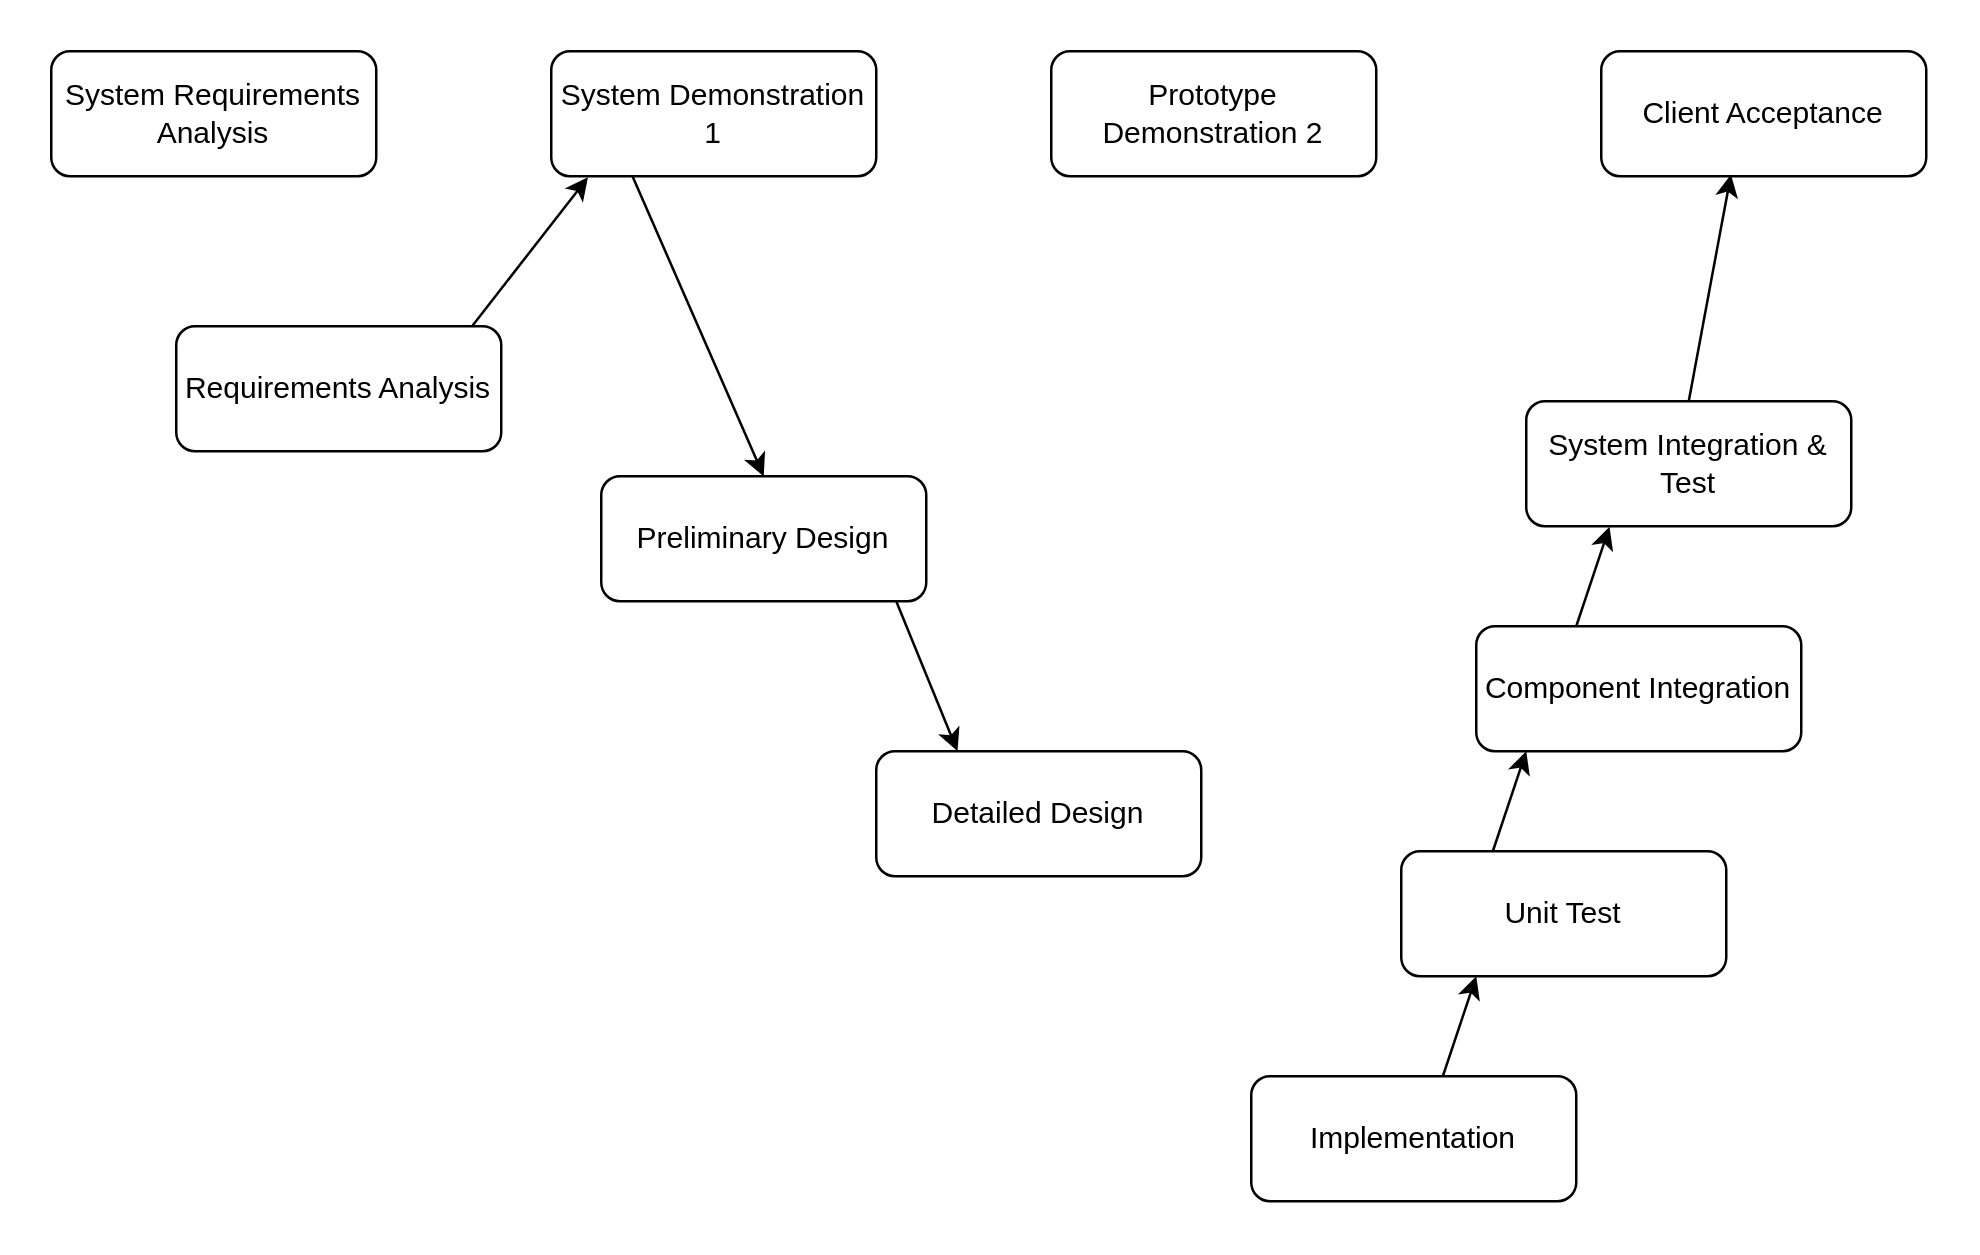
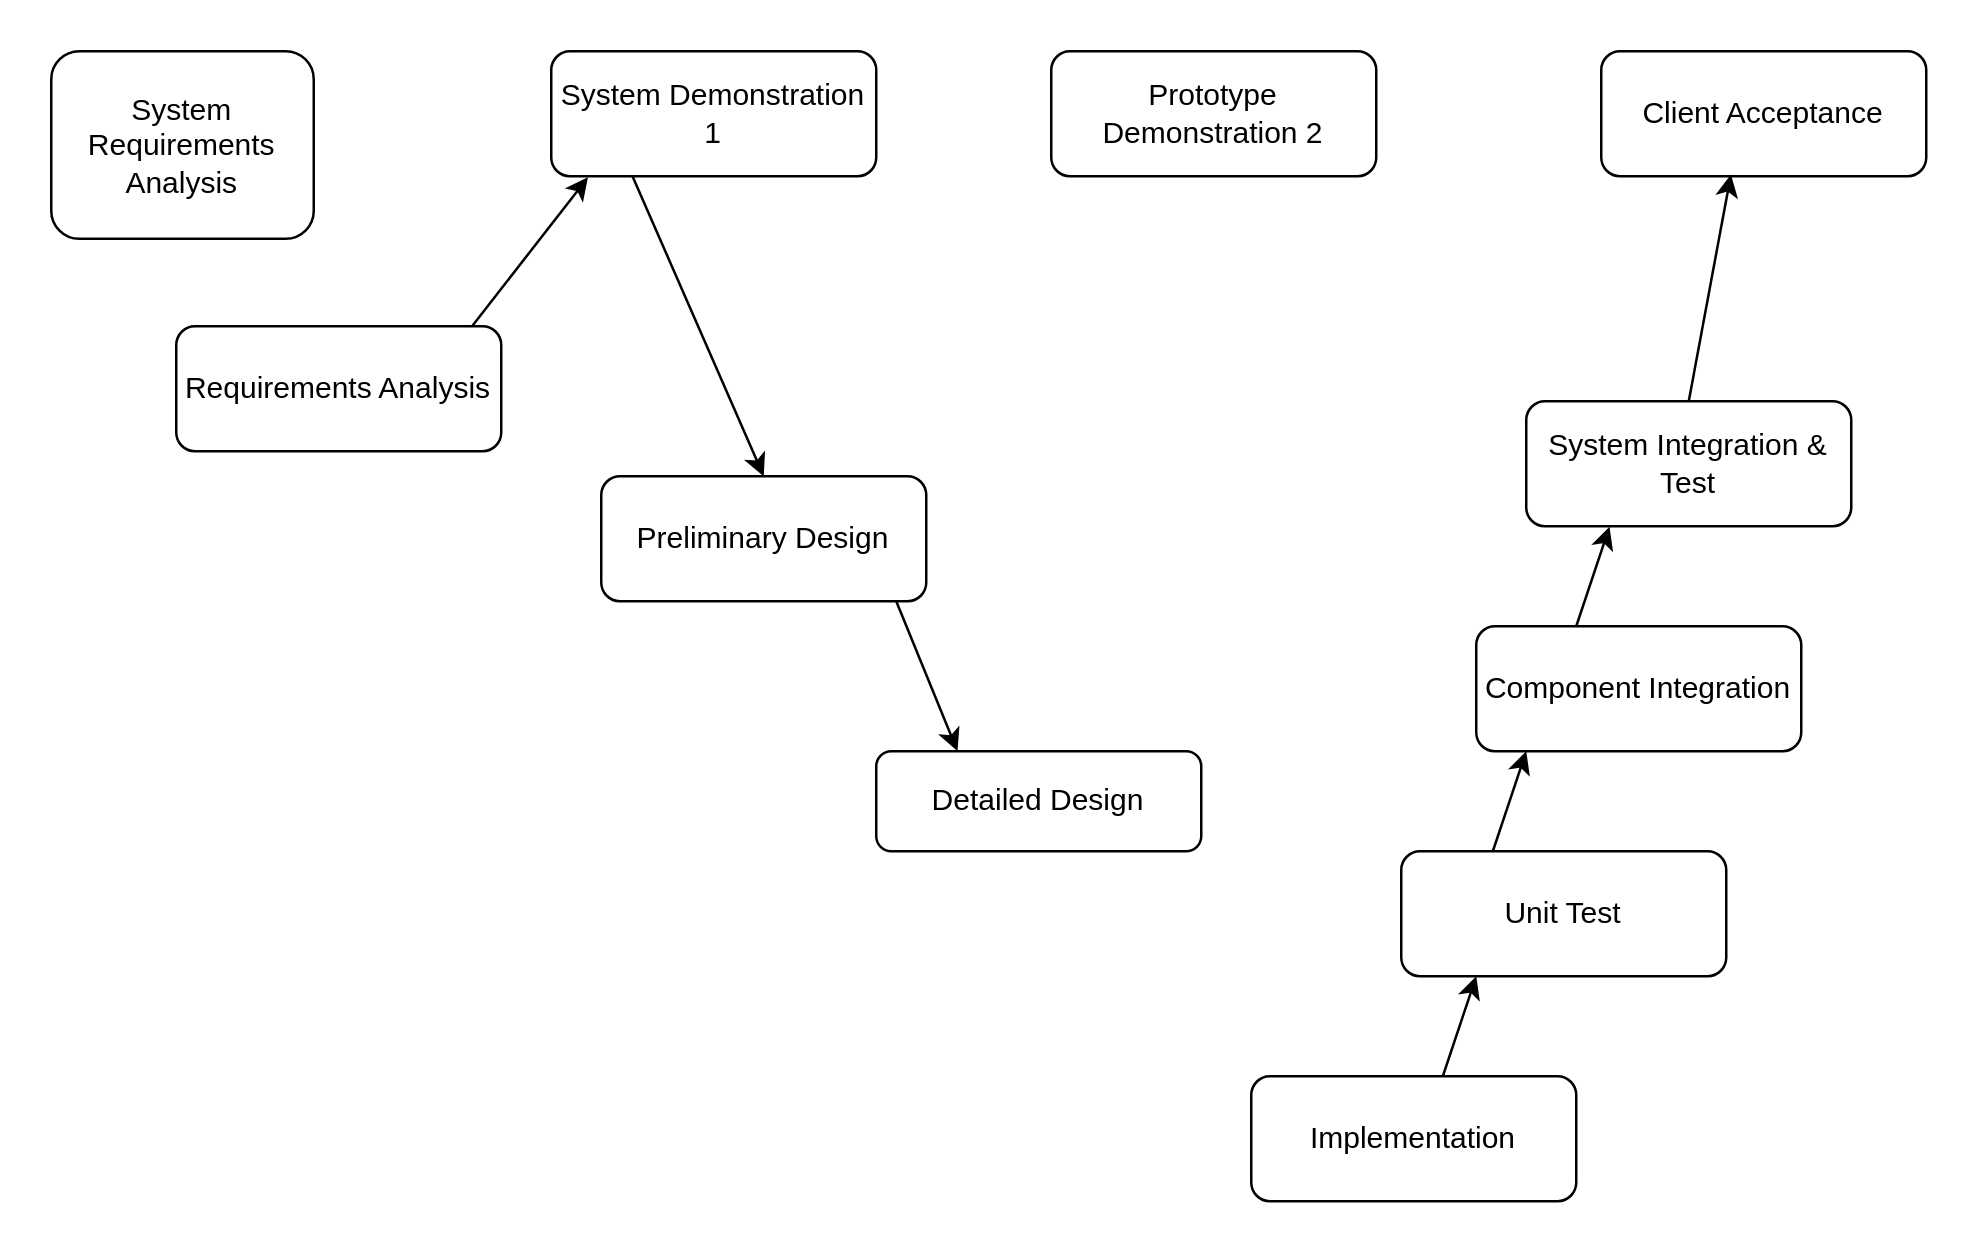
node "System Requirements Analysis": size 325x125 -> 263x188
node "Detailed Design": size 325x125 -> 325x100
